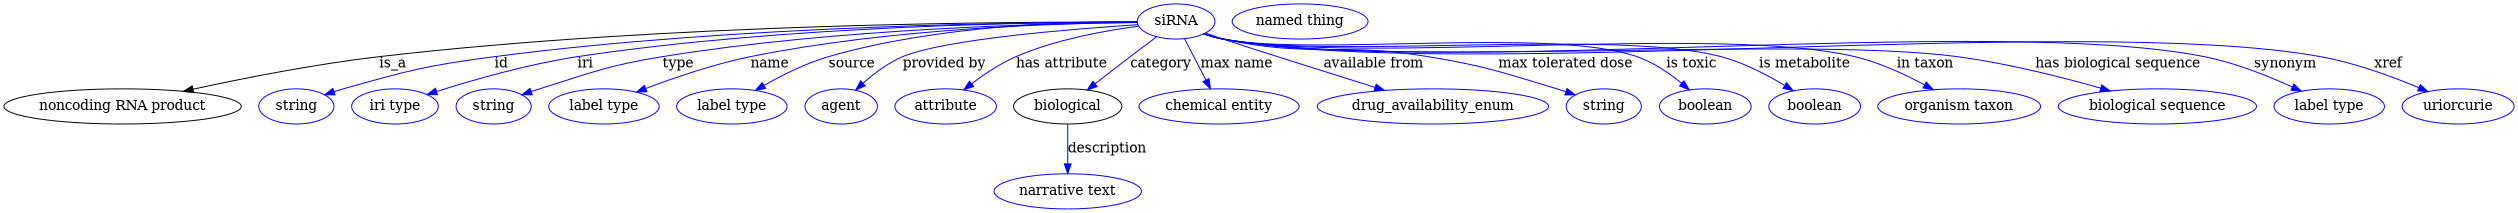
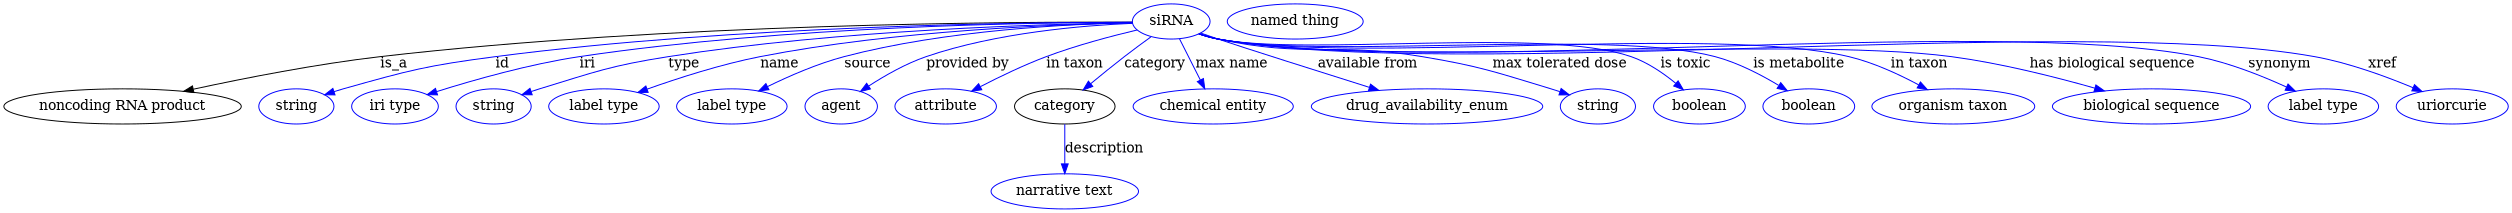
edge "siRNA" -> "attribute": label "has attribute" -> "in taxon"
node "biological": label "biological" -> "category"
